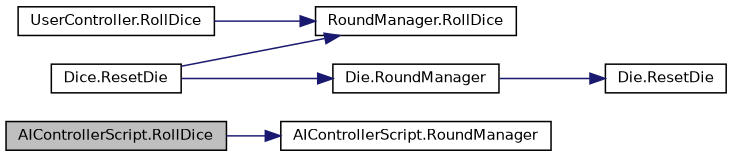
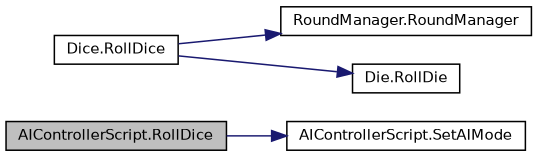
node "UserController.RollDice": removed
node "RoundManager.RollDice": label "RoundManager.RollDice" -> "RoundManager.RoundManager"
node "Dice.ResetDie": label "Dice.ResetDie" -> "Dice.RollDice"
node "Die.RoundManager": label "Die.RoundManager" -> "Die.RollDie"
node "Die.ResetDie": removed
node "AIControllerScript.RoundManager": label "AIControllerScript.RoundManager" -> "AIControllerScript.SetAIMode"
